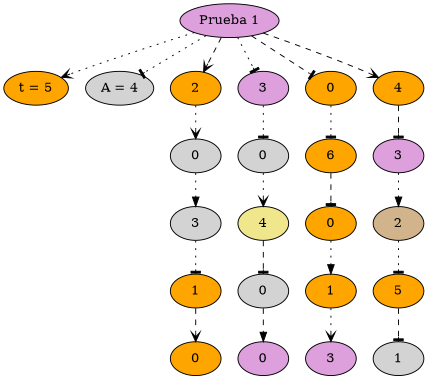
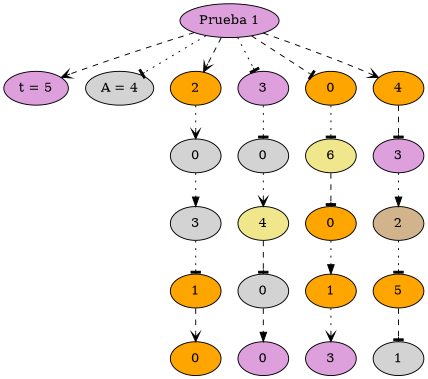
edge "Prueba 1" -> "t = 5": style dotted -> dashed
node "t = 5": fillcolor orange -> plum
node "6": fillcolor orange -> khaki
